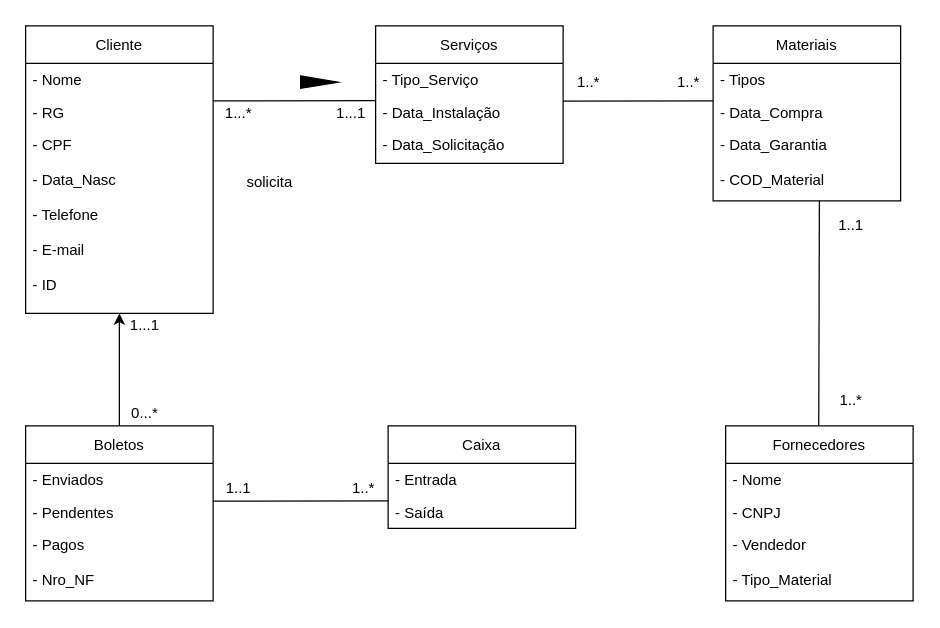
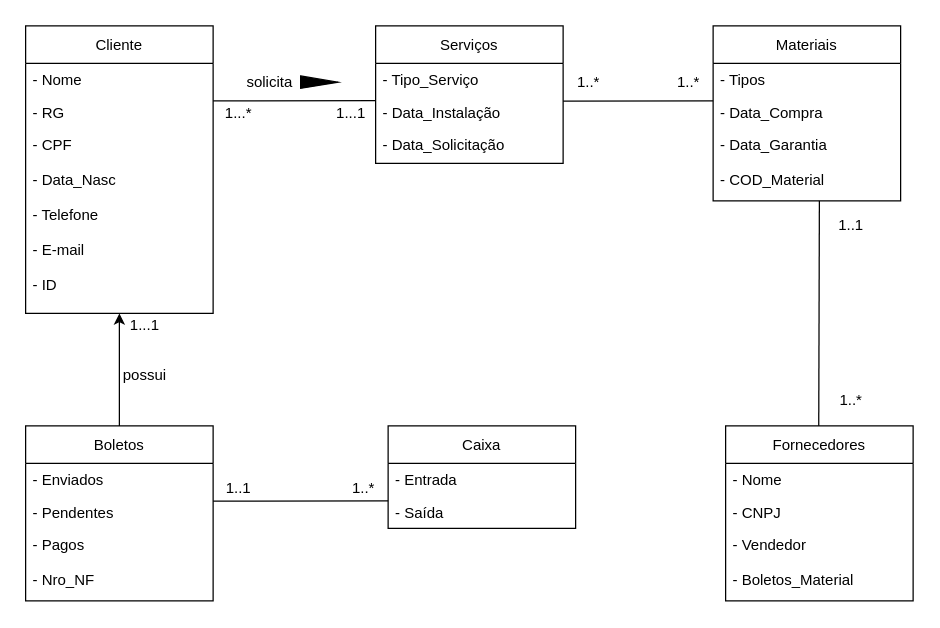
node "solicita": moved (269, 182) -> (269, 82)
node "possui": added
node "0...*": removed
node "- Vendedor - Tipo_Material": label "- Vendedor - Tipo_Material" -> "- Vendedor - Boletos_Material"
